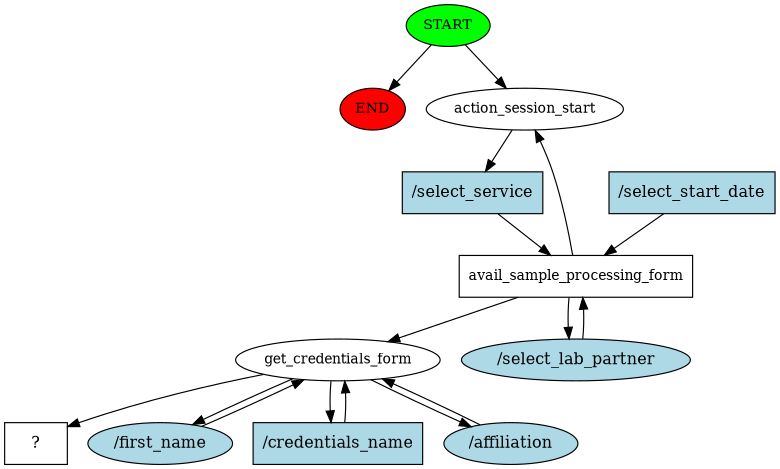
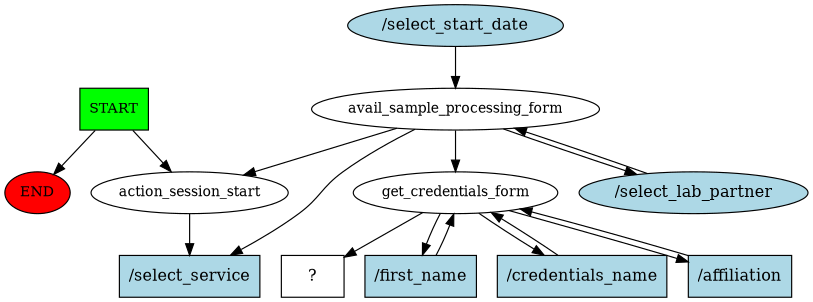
node "START": shape ellipse -> box
node "/select_start_date": shape box -> ellipse
edge "/select_service" -> "avail_sample_processing_form": reversed
node "avail_sample_processing_form": shape box -> ellipse
node "/first_name": shape ellipse -> box
node "/affiliation": shape ellipse -> box
